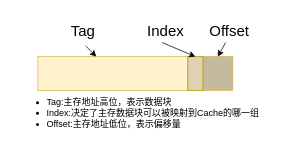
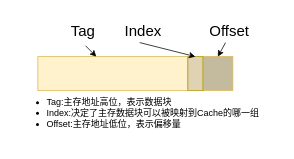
node "Index": moved (165, 30) -> (143, 30)
